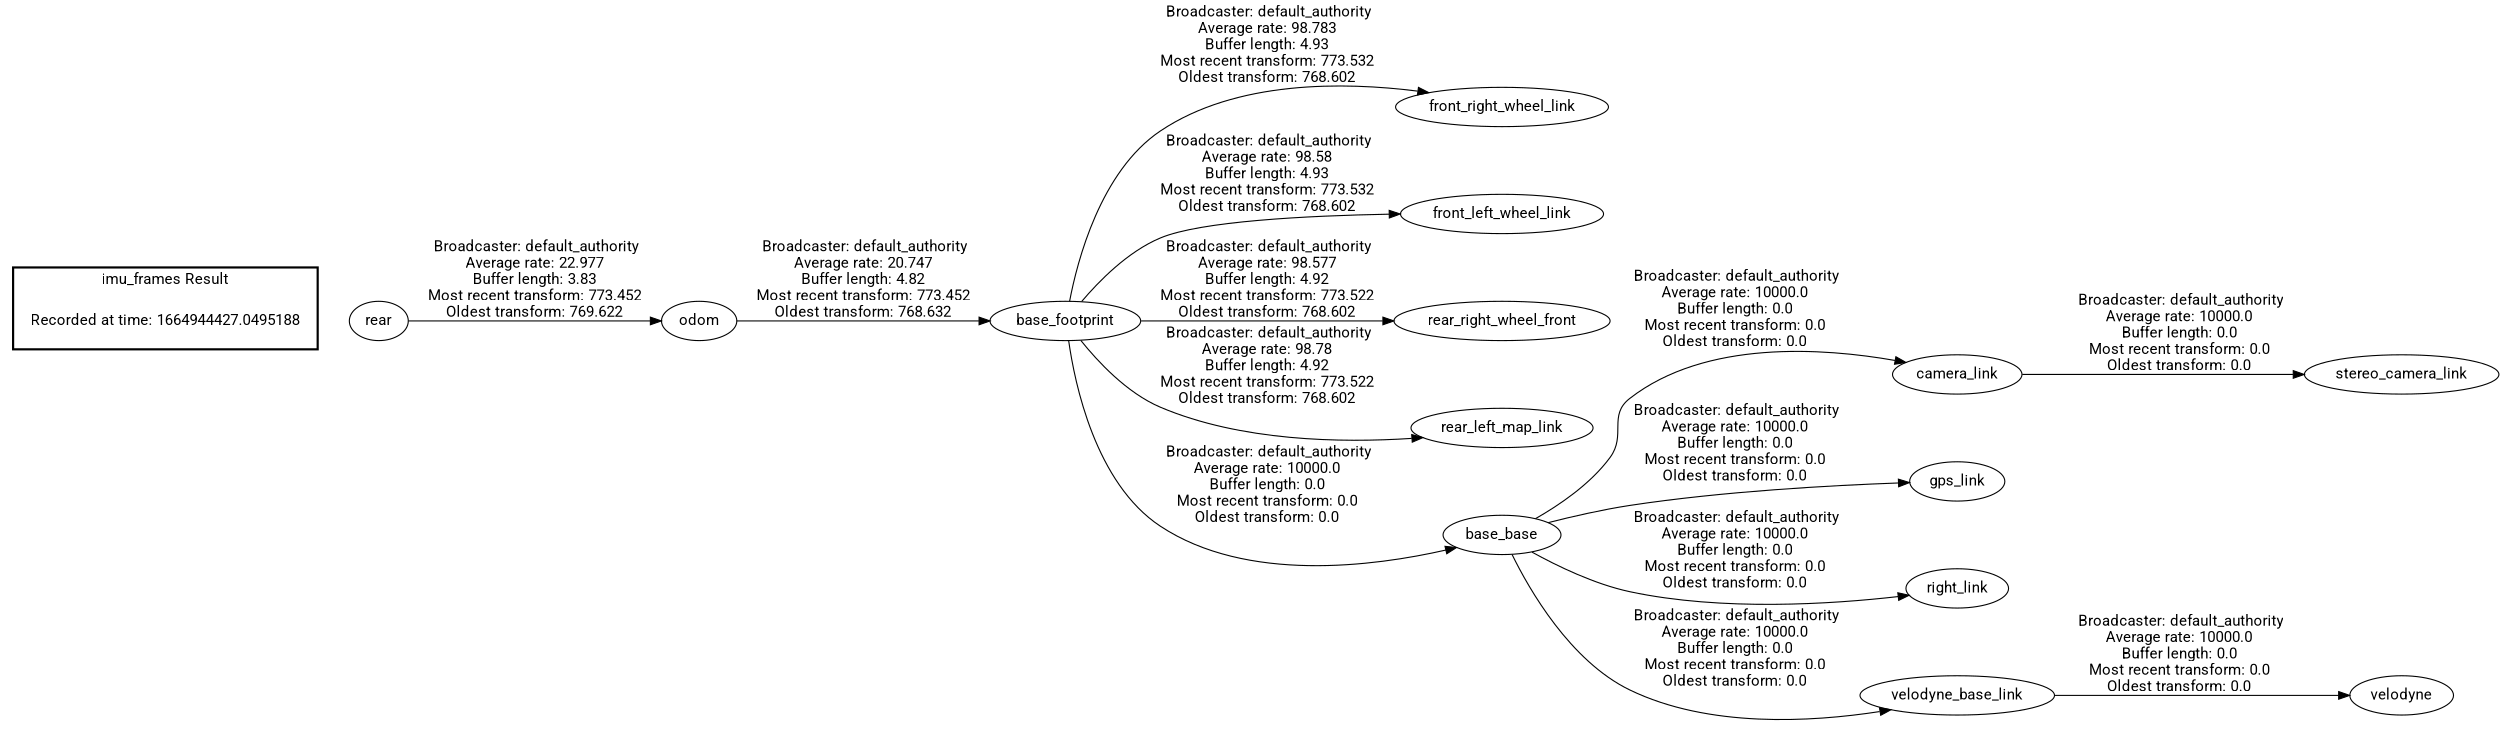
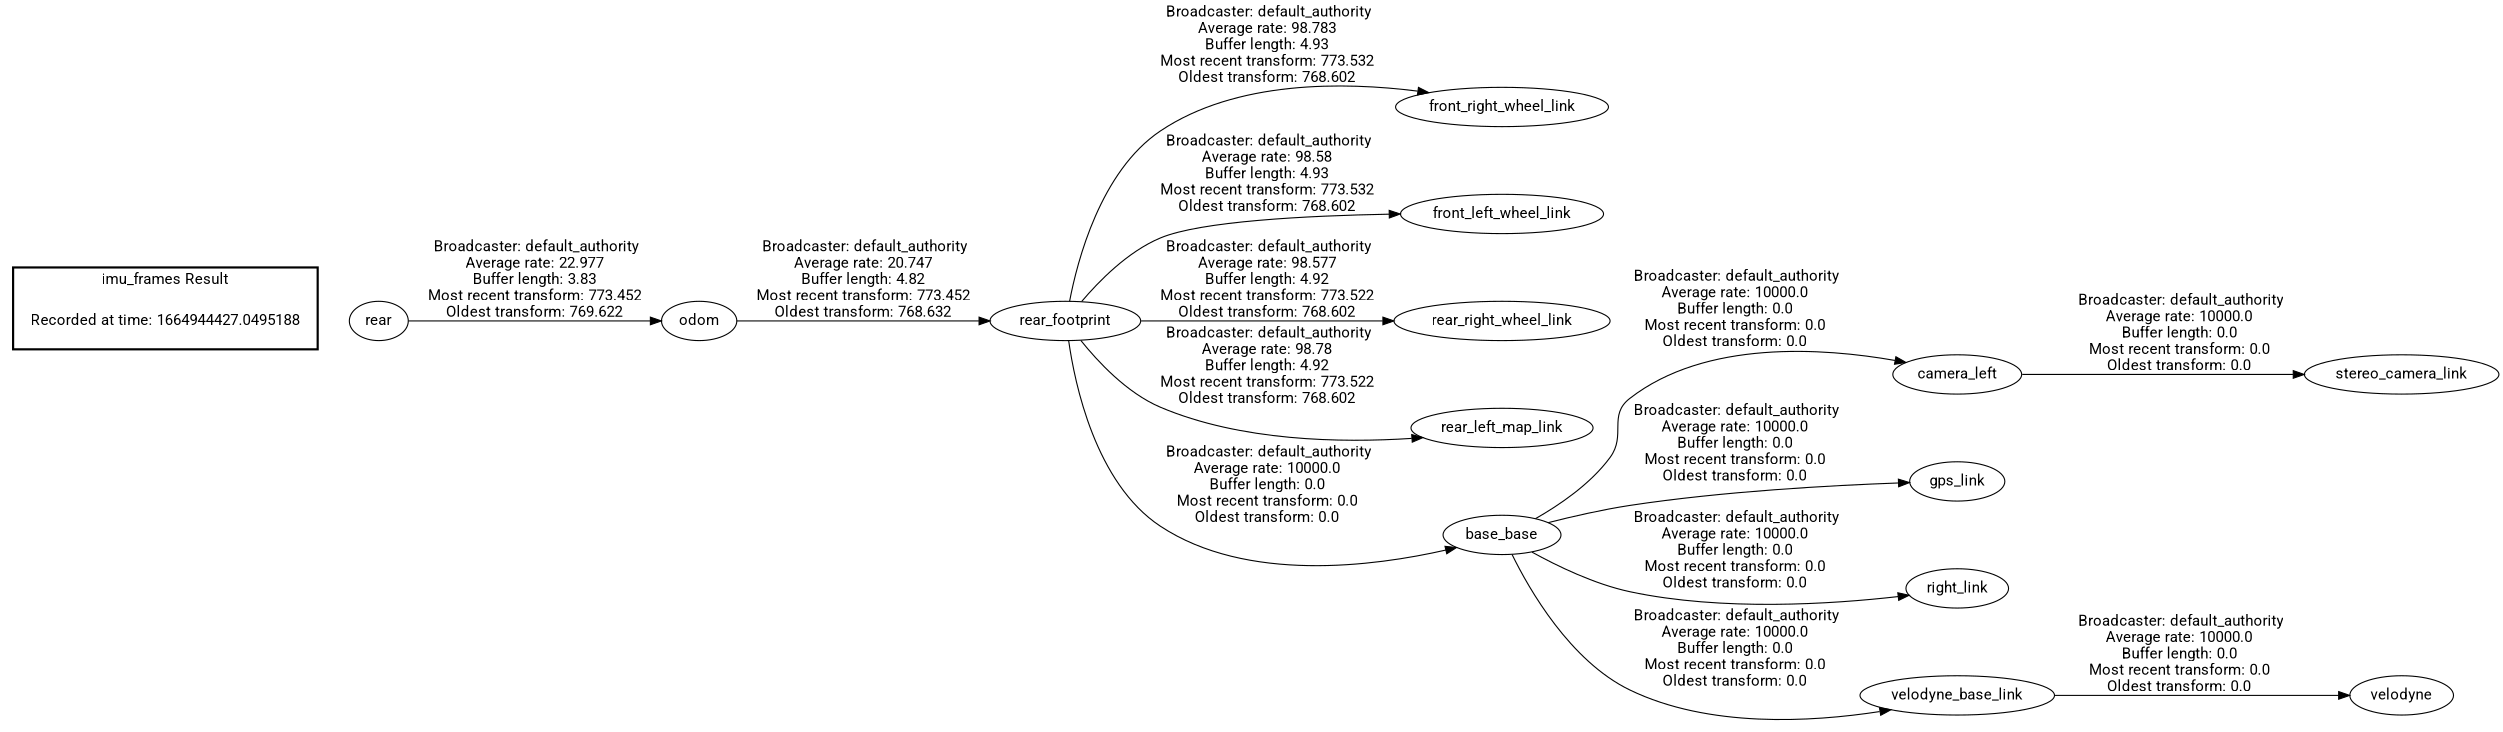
node "base_footprint": label "base_footprint" -> "rear_footprint"
node "rear_right_wheel_front": label "rear_right_wheel_front" -> "rear_right_wheel_link"
node "camera_link": label "camera_link" -> "camera_left"
